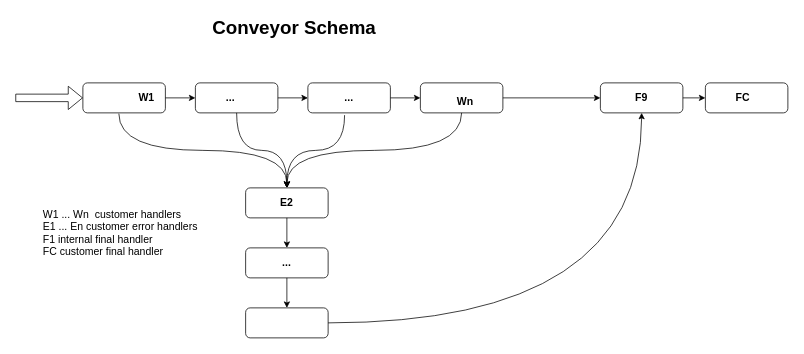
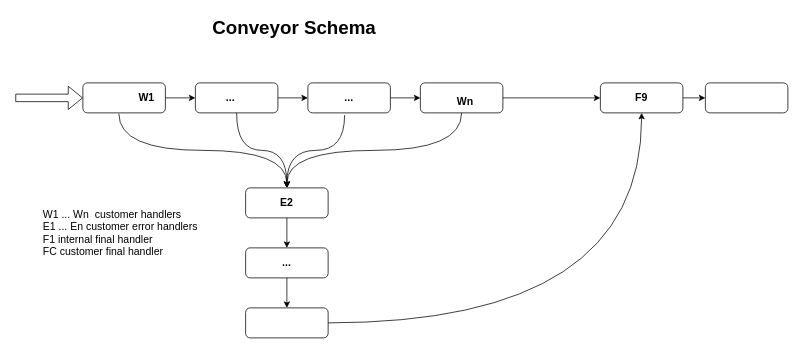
node "FC": removed
